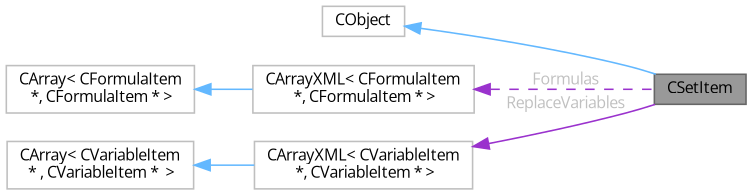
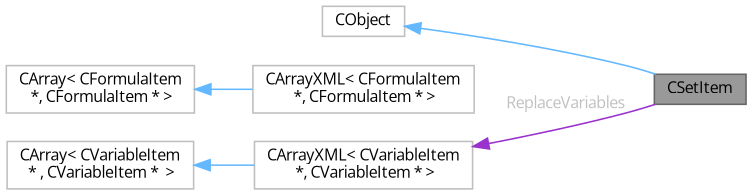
edge "CSetItem" -> "CArrayXML< CFormulaItem *, CFormulaItem * >": removed, label "Formulas"
